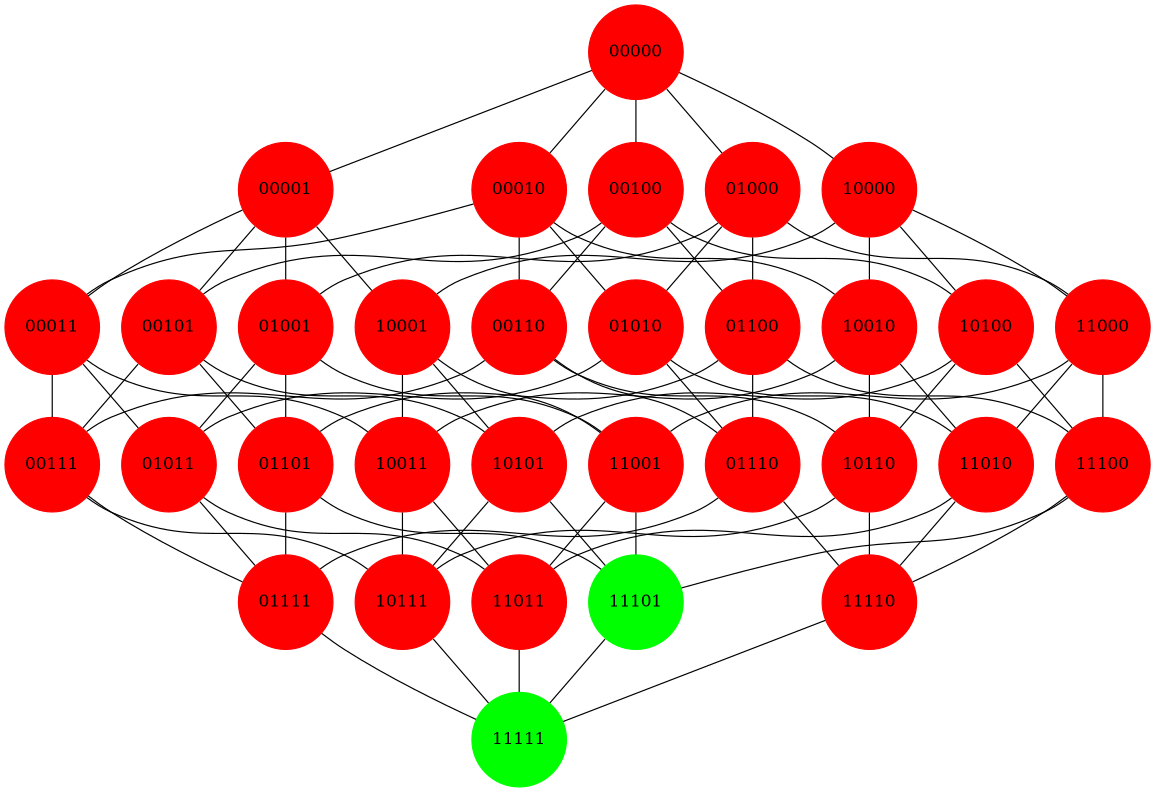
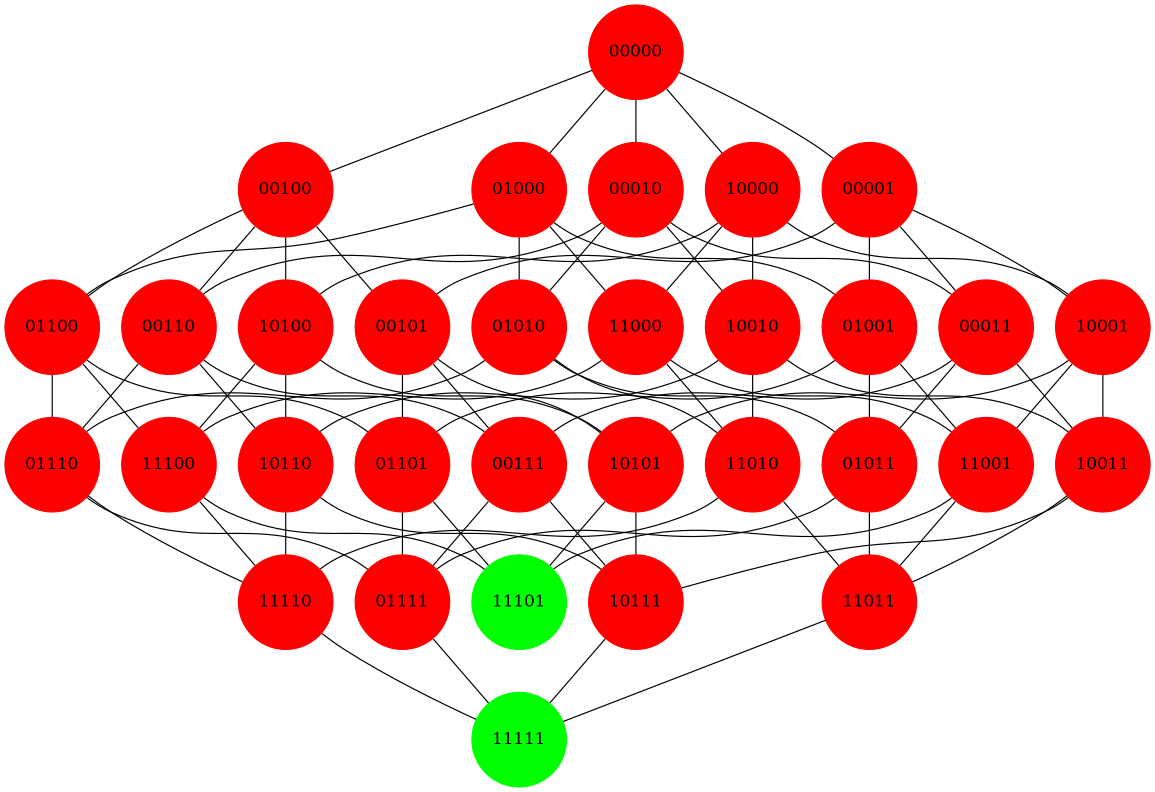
edge "11101" -- "11111": removed
